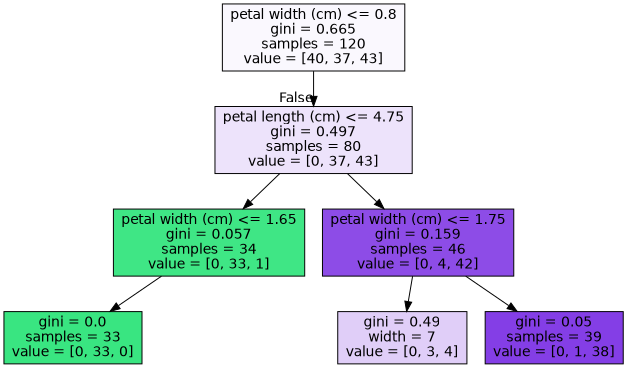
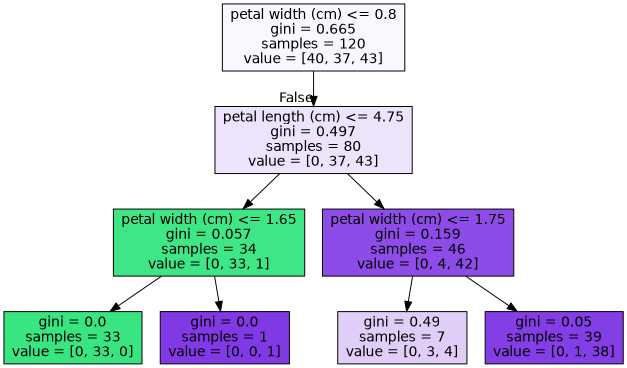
node "gini = 0.0 samples = 1 value = [0, 0, 1]": added
node "gini = 0.49 width = 7 value = [0, 3, 4]": label "gini = 0.49 width = 7 value = [0, 3, 4]" -> "gini = 0.49 samples = 7 value = [0, 3, 4]"
